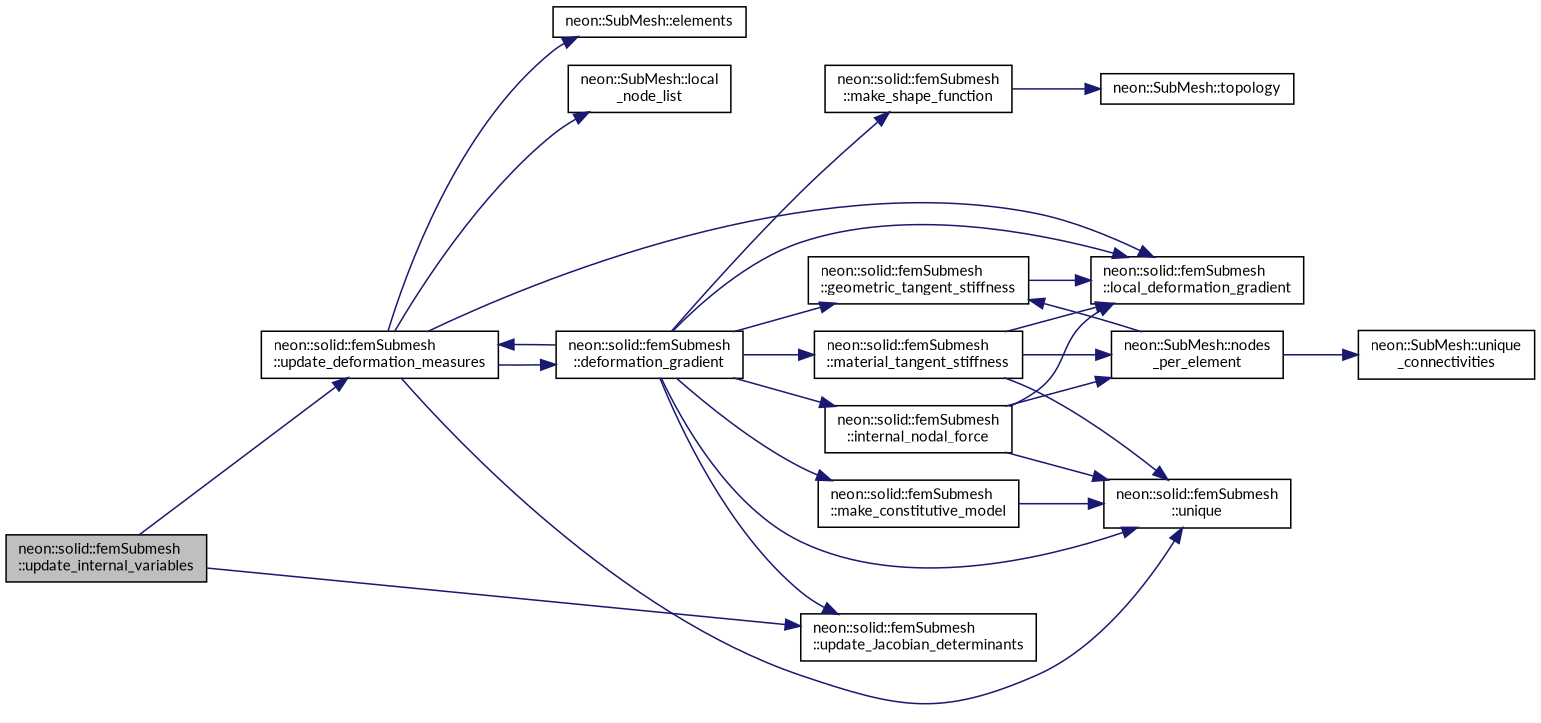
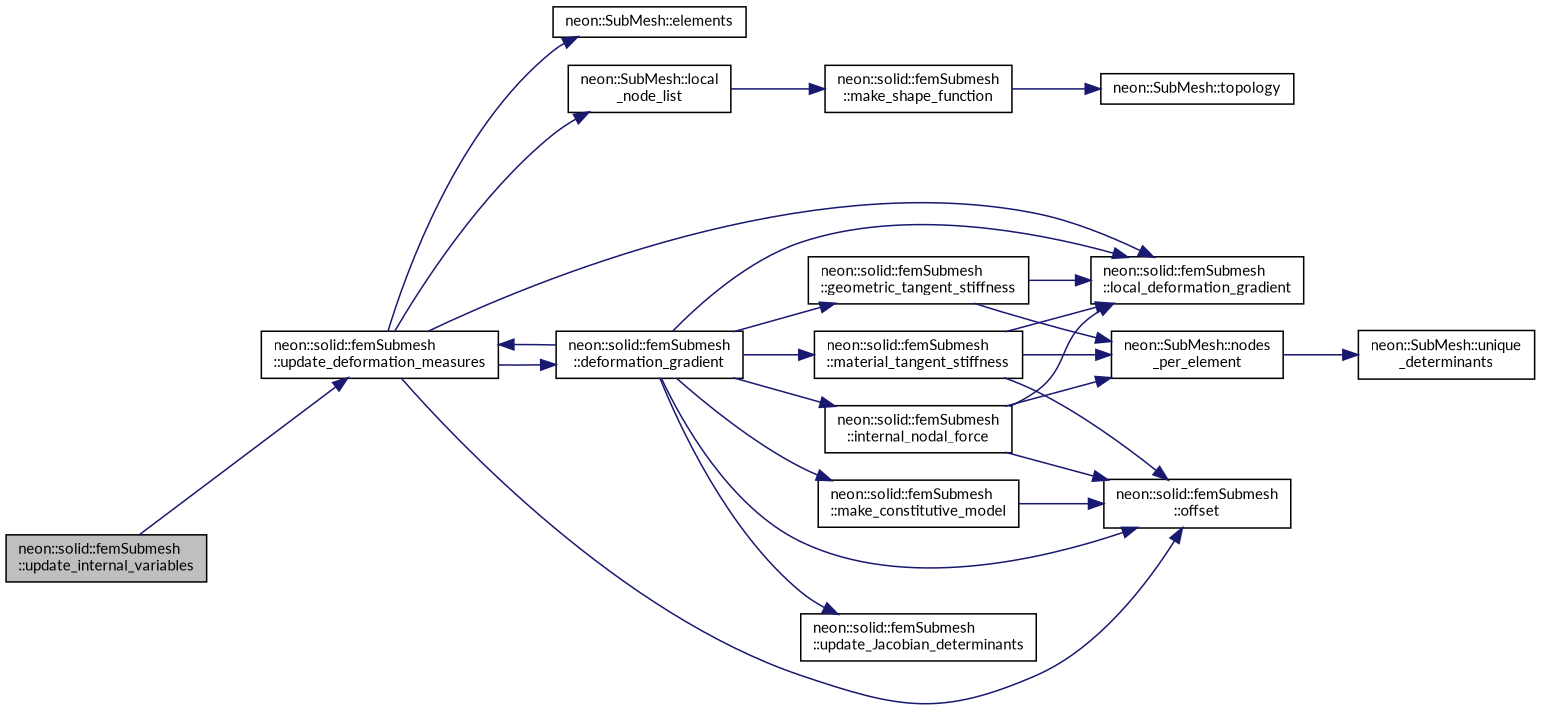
edge "neon::solid::femSubmesh ::deformation_gradient" -> "neon::solid::femSubmesh ::make_shape_function": now "neon::SubMesh::local _node_list" -> "neon::solid::femSubmesh ::make_shape_function"
edge "neon::SubMesh::nodes _per_element" -> "neon::solid::femSubmesh ::geometric_tangent_stiffness": reversed
node "neon::SubMesh::unique _connectivities": label "neon::SubMesh::unique _connectivities" -> "neon::SubMesh::unique _determinants"
node "neon::solid::femSubmesh ::unique": label "neon::solid::femSubmesh ::unique" -> "neon::solid::femSubmesh ::offset"
edge "neon::solid::femSubmesh ::update_internal_variables" -> "neon::solid::femSubmesh ::update_Jacobian_determinants": removed
